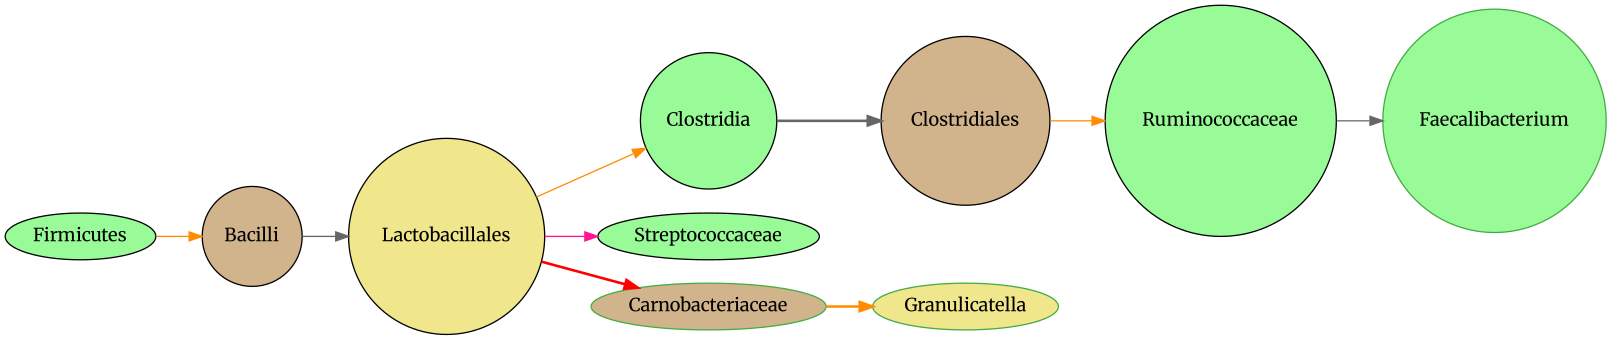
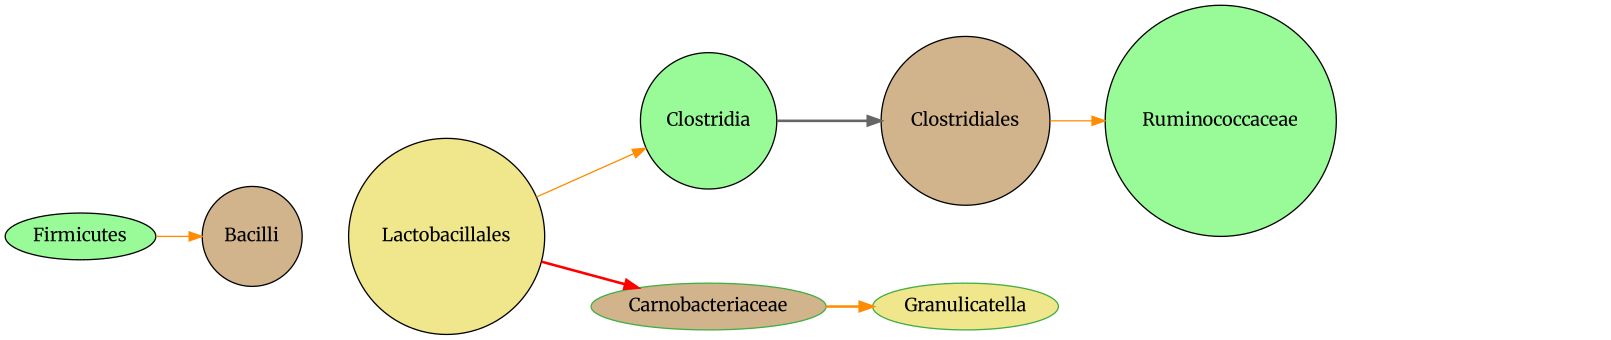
node "Faecalibacterium": removed
edge "Bacilli" -> "Lactobacillales": removed
node "Streptococcaceae": removed
